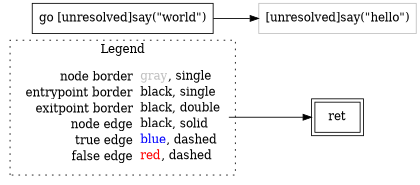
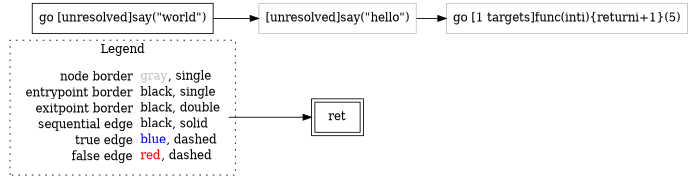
node "go [1 targets]func(inti){returni+1}(5)": added
node "node border": text "node edge" -> "sequential edge"
